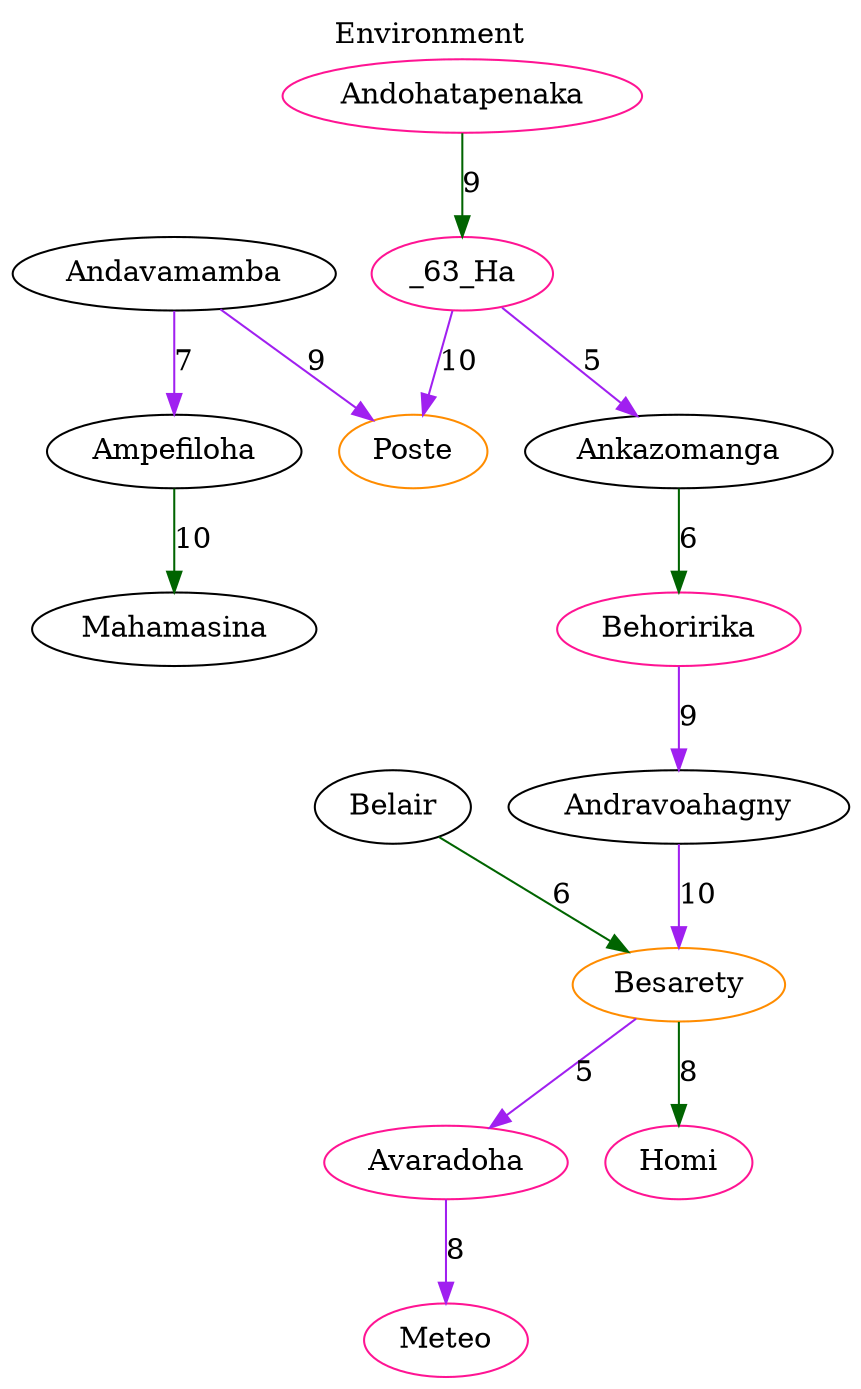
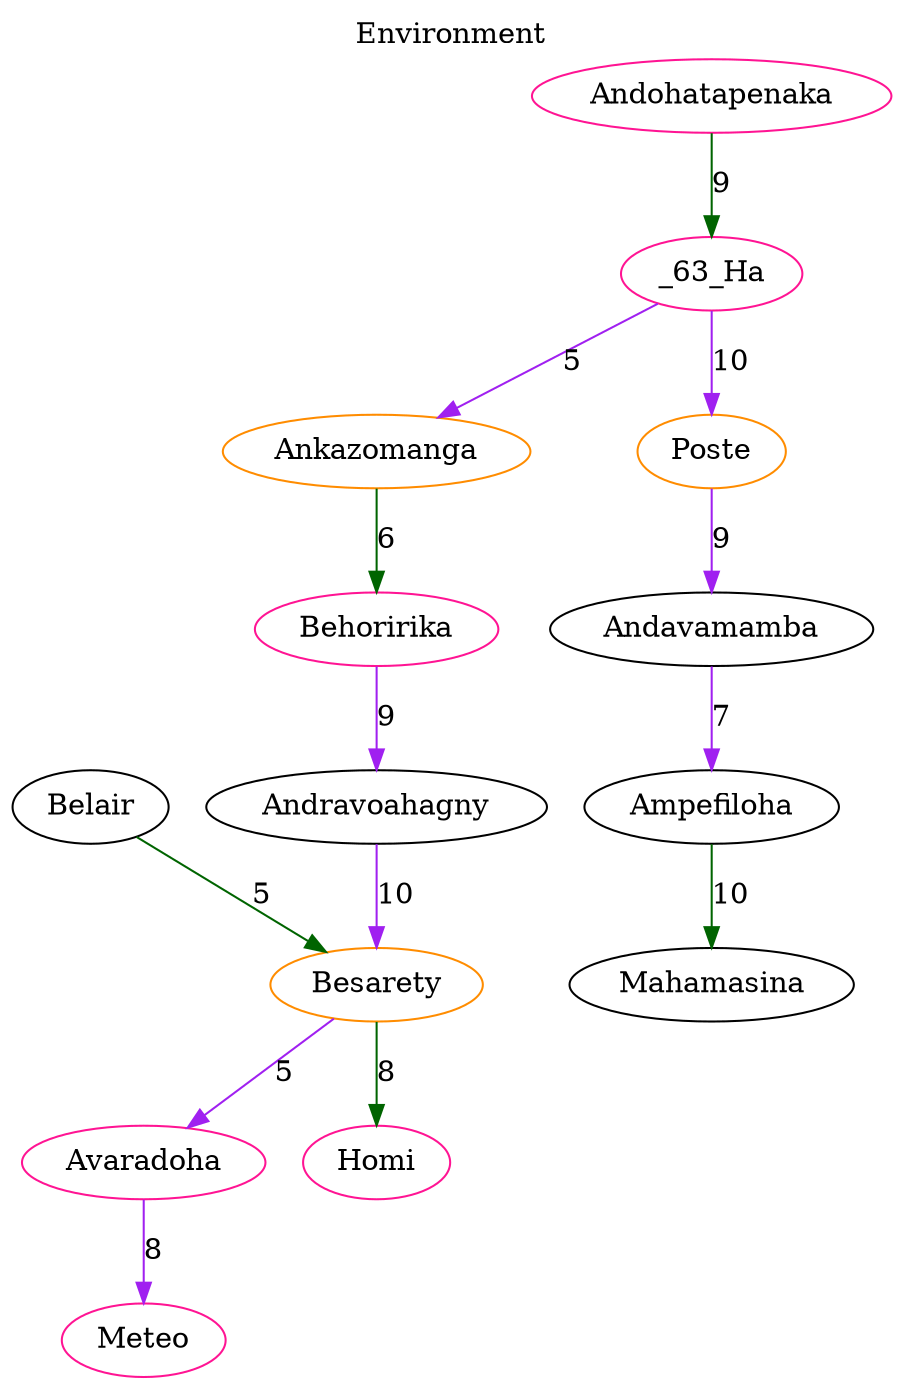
edge "Andavamamba" -> "Poste": reversed
node "Ankazomanga": color black -> darkorange
edge "Belair" -> "Besarety": label "6" -> "5"
